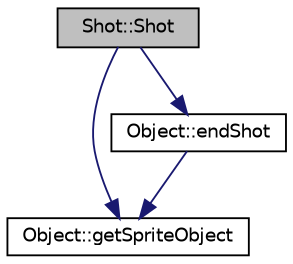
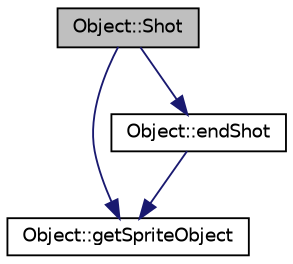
node "Shot::Shot": label "Shot::Shot" -> "Object::Shot"
